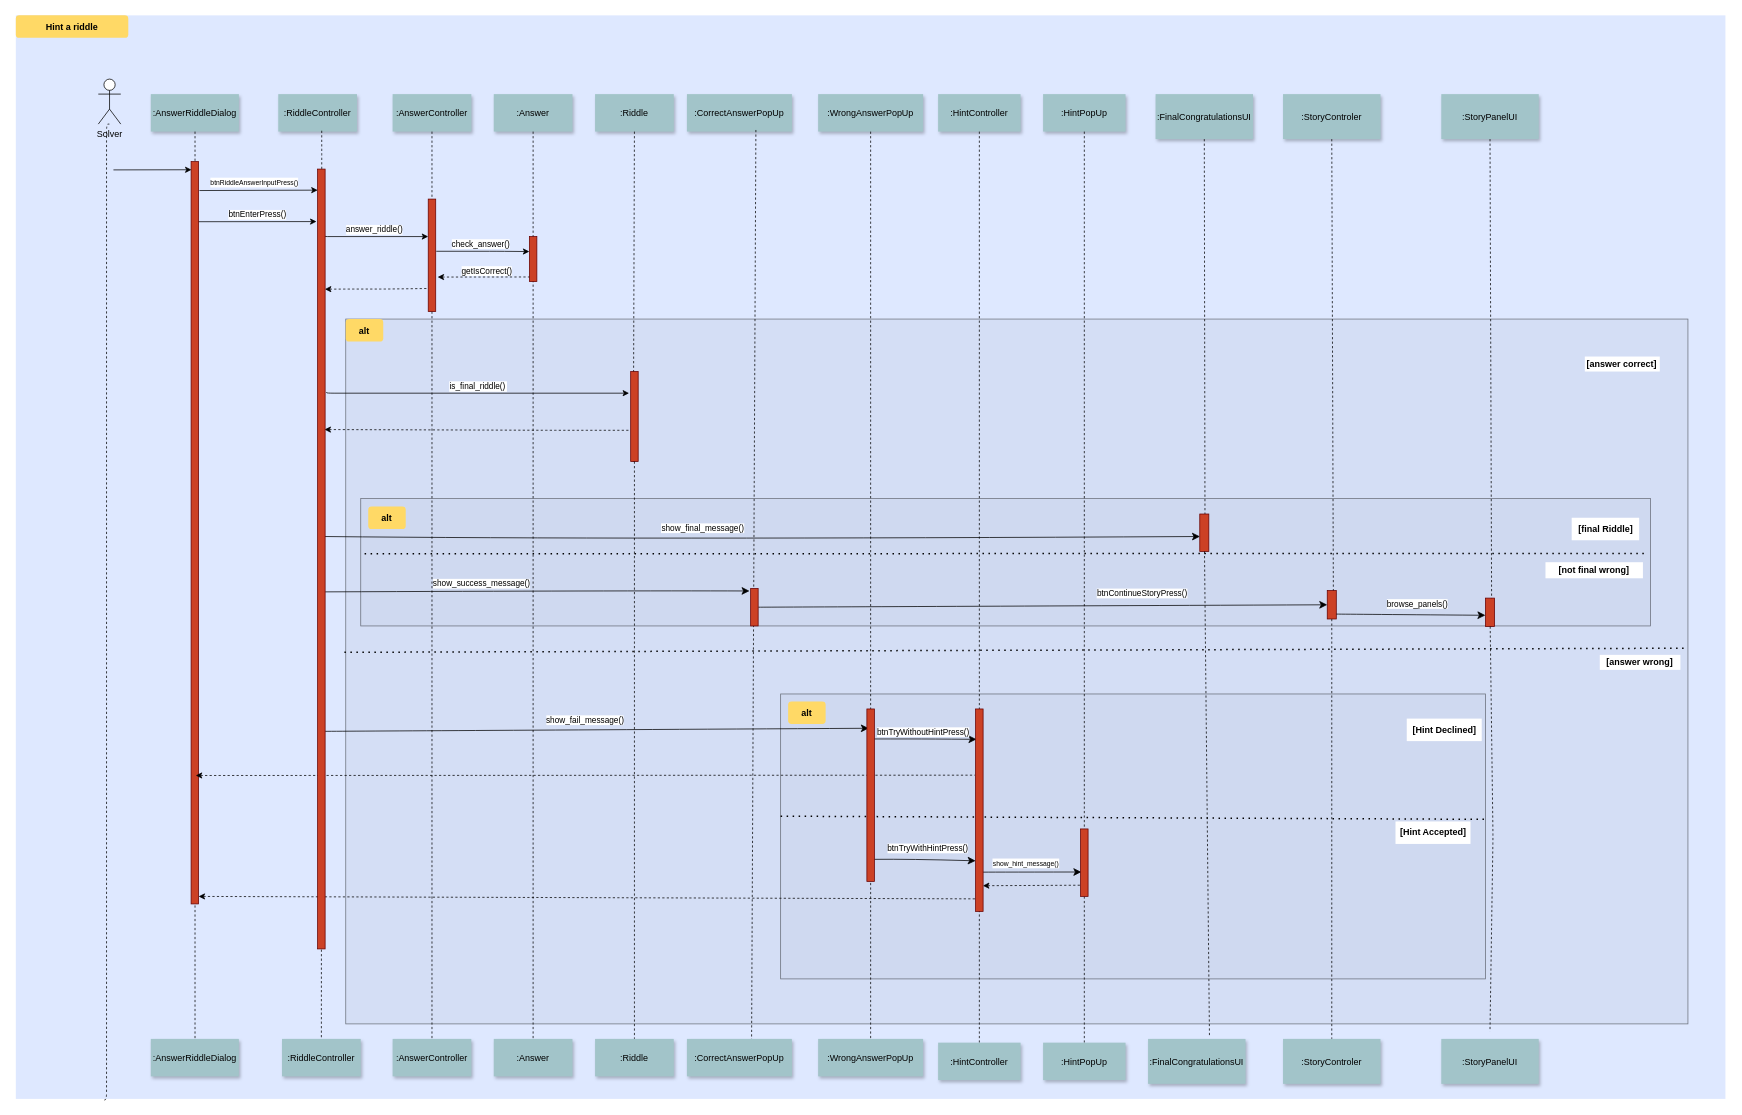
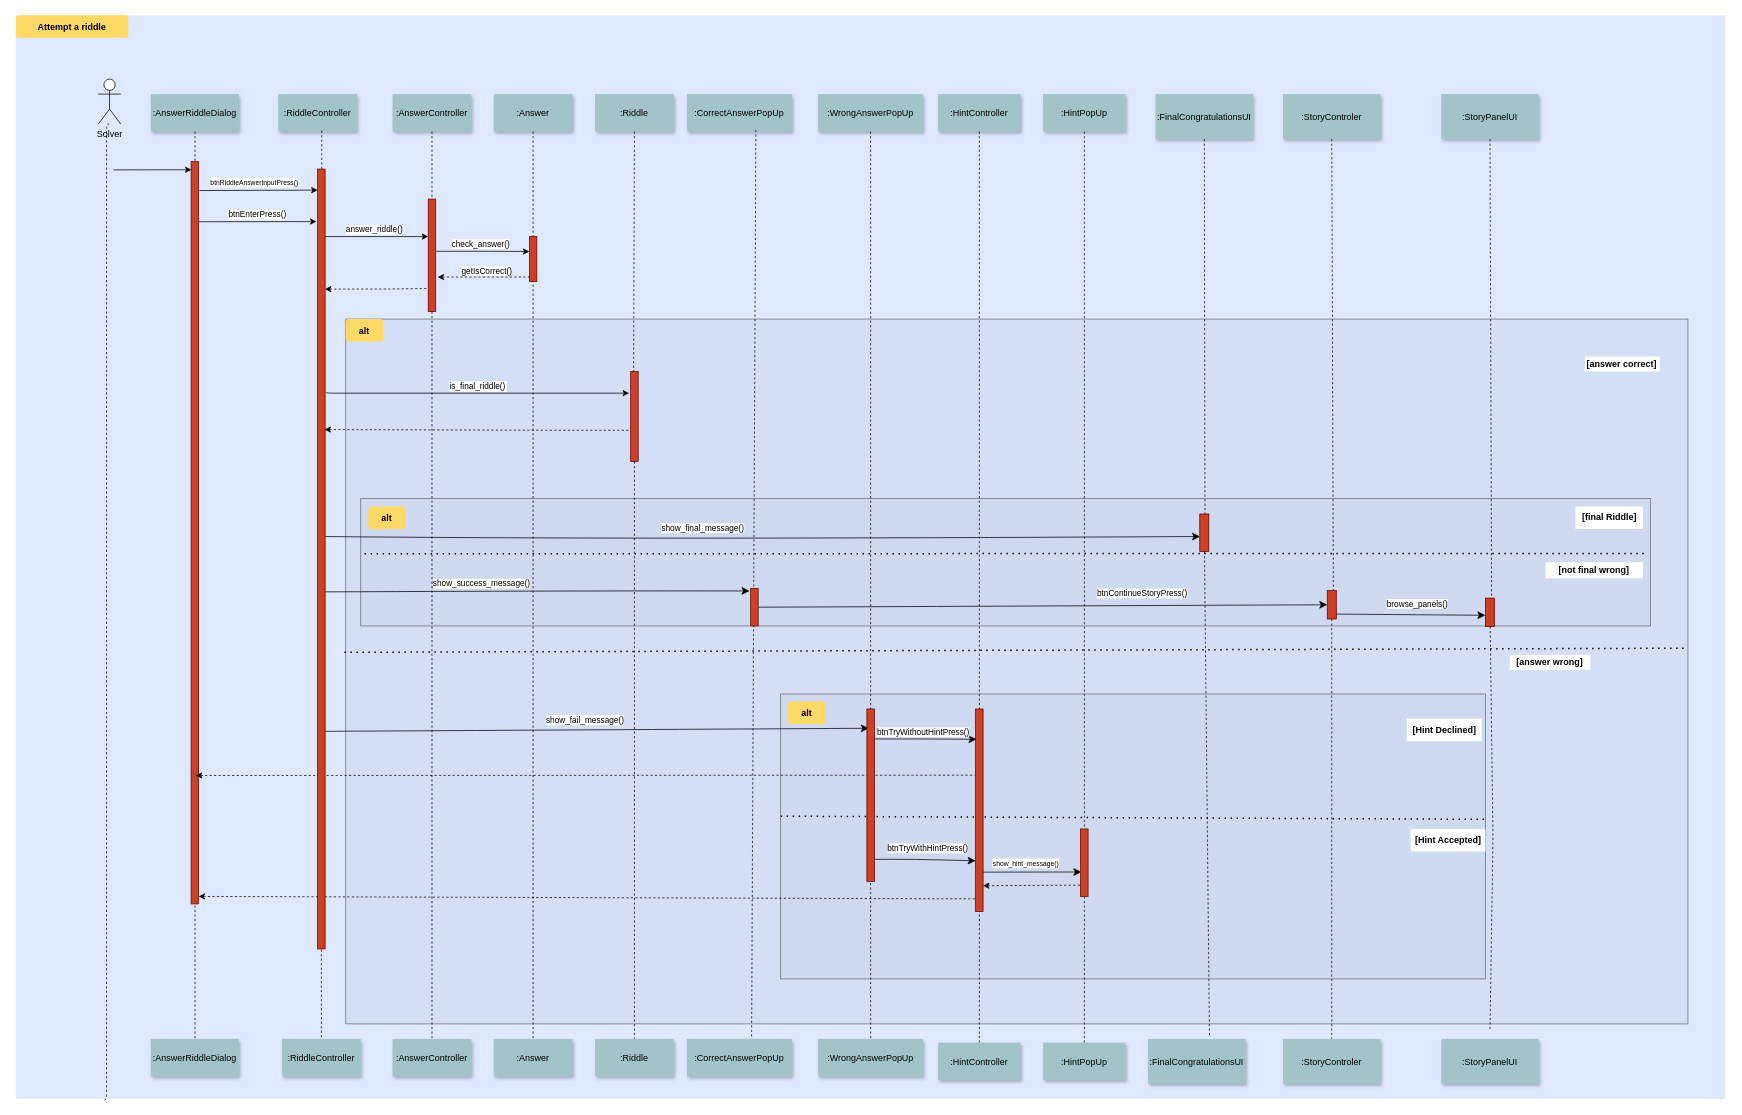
node "Hint a riddle": label "Hint a riddle" -> "Attempt a riddle"
node "[final Riddle]": moved (1605, 529) -> (1609, 518)
node "[answer wrong]": moved (1640, 663) -> (1550, 663)
node "[Hint Accepted]": moved (1433, 833) -> (1448, 840)
